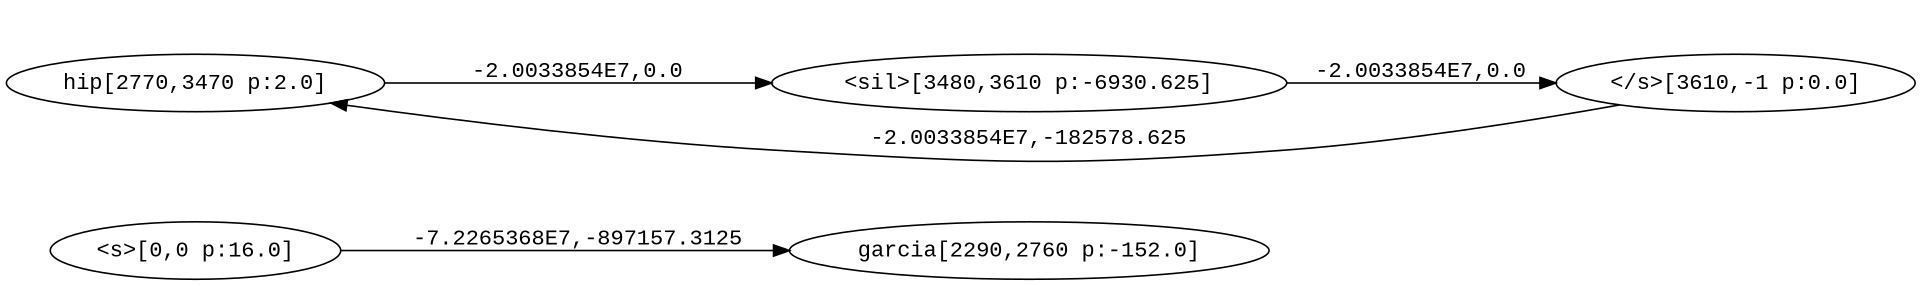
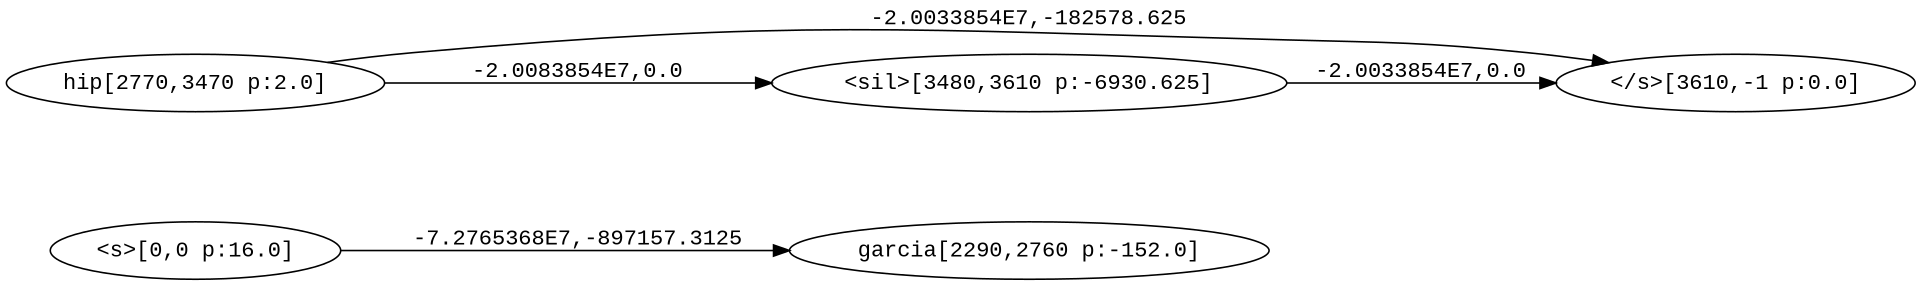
edge "hip[2770,3470 p:2.0]" -> "<sil>[3480,3610 p:-6930.625]": label "-2.0033854E7,0.0" -> "-2.0083854E7,0.0"
edge "</s>[3610,-1 p:0.0]" -> "hip[2770,3470 p:2.0]": reversed
edge "<s>[0,0 p:16.0]" -> "garcia[2290,2760 p:-152.0]": label "-7.2265368E7,-897157.3125" -> "-7.2765368E7,-897157.3125"
